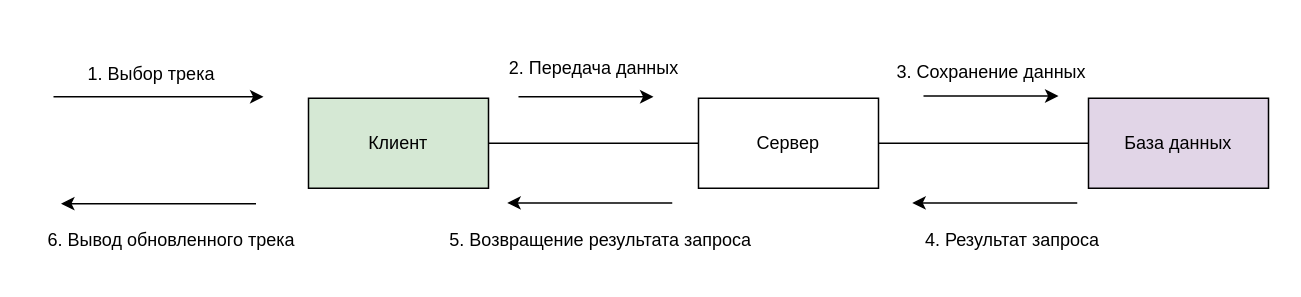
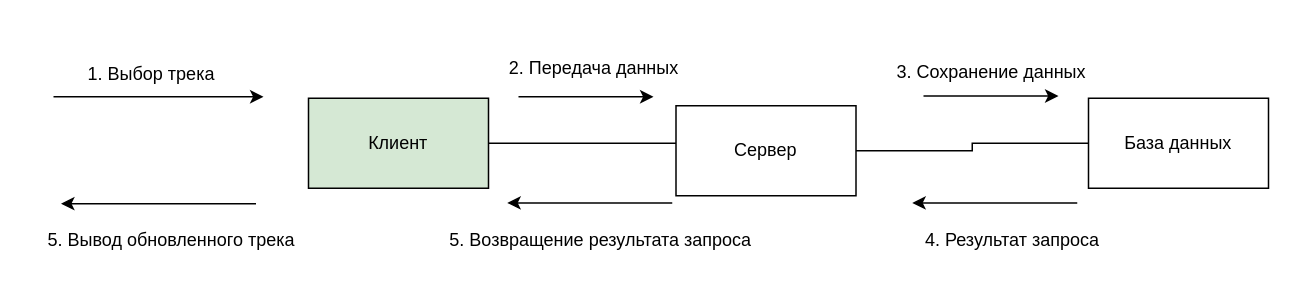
node "Сервер": moved (788, 143) -> (766, 151)
node "База данных": fillcolor #e1d5e7 -> #ffffff
node "6. Вывод обновленного трека": label "6. Вывод обновленного трека" -> "5. Вывод обновленного трека"
